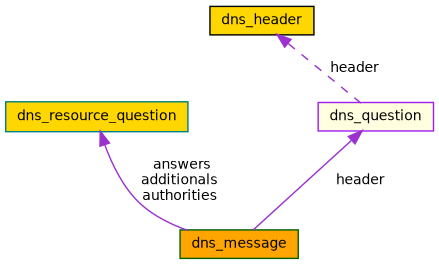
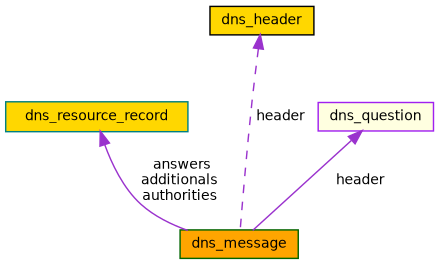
edge "dns_question" -> "dns_header": now "dns_message" -> "dns_header"
node "dns_resource_question": label "dns_resource_question" -> "dns_resource_record"
